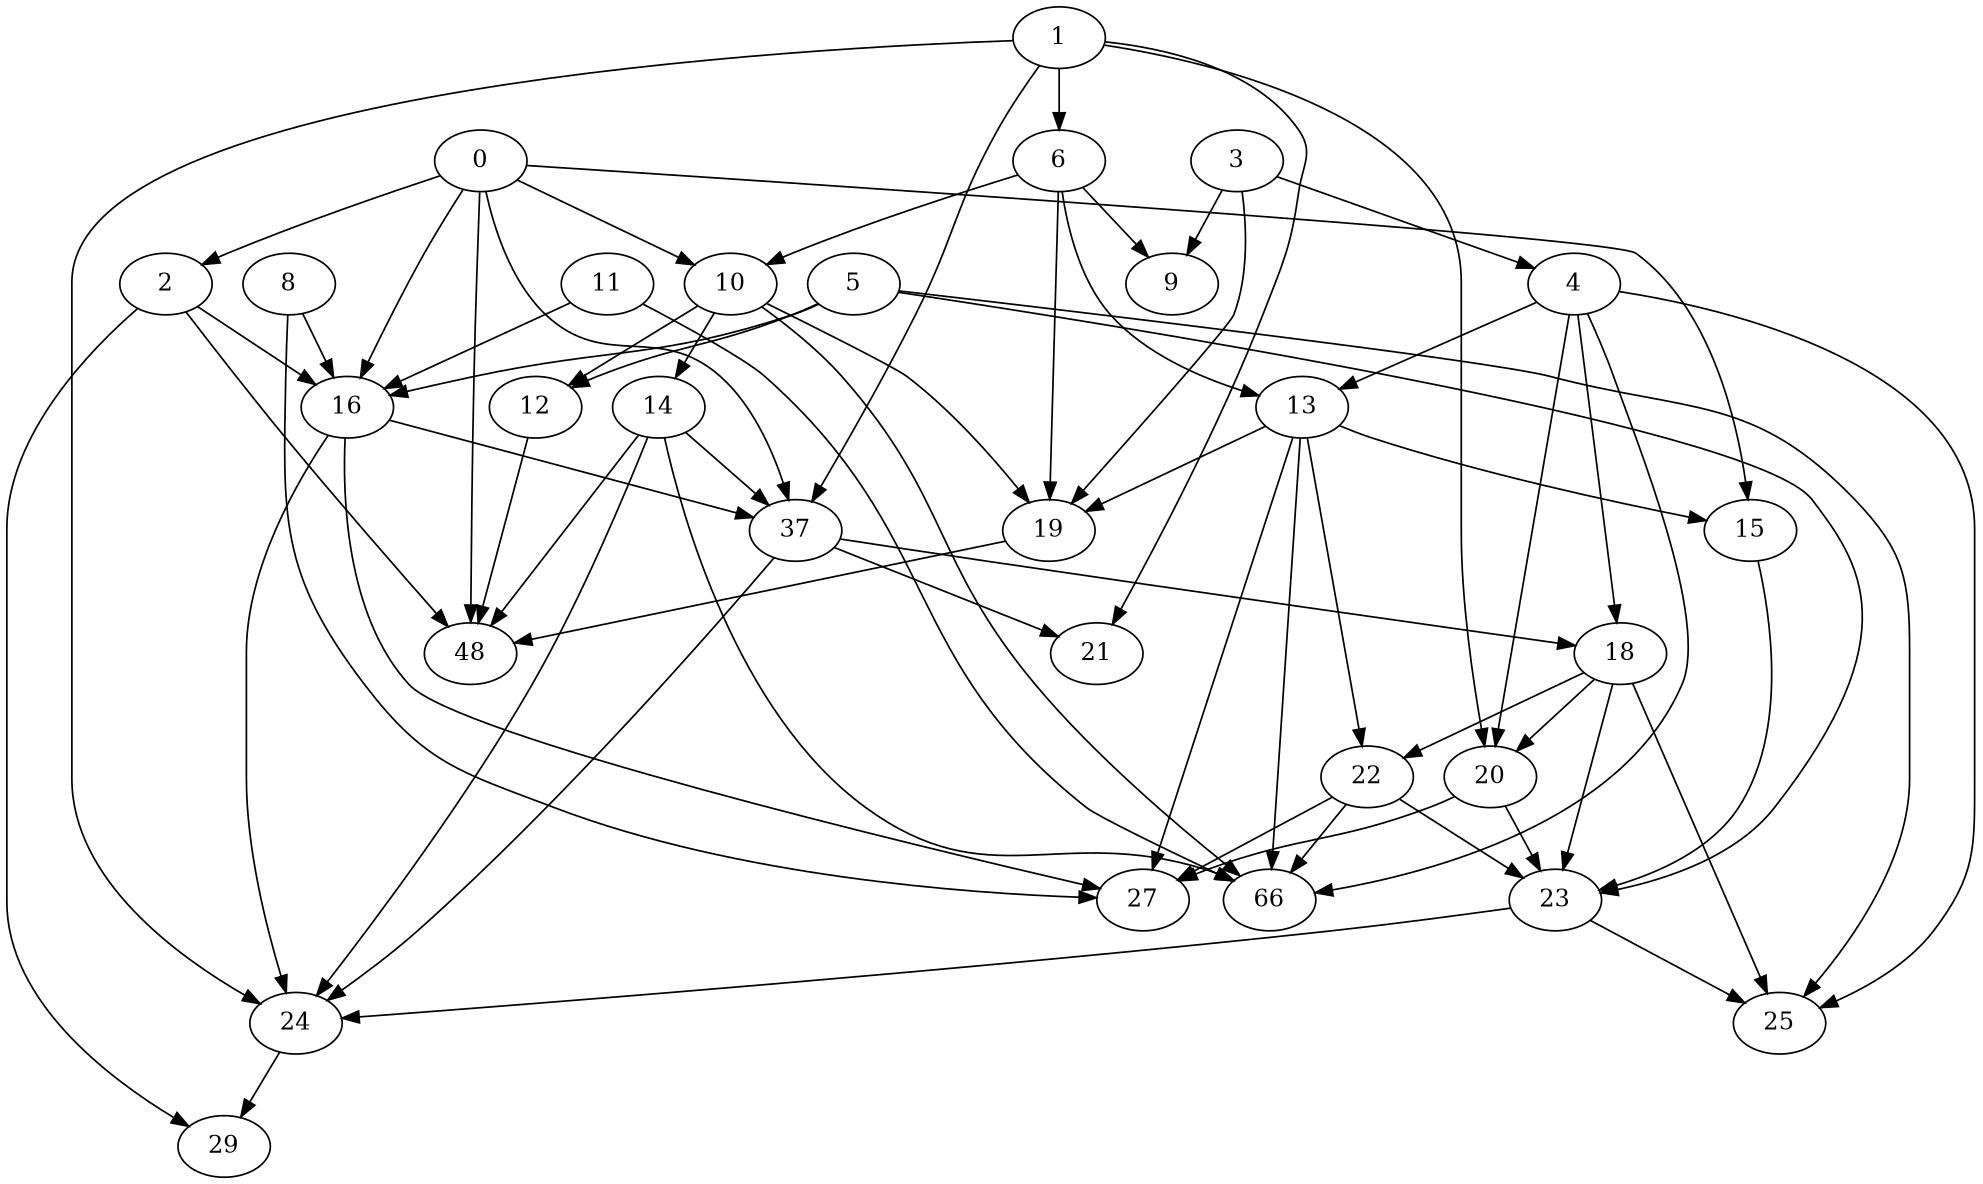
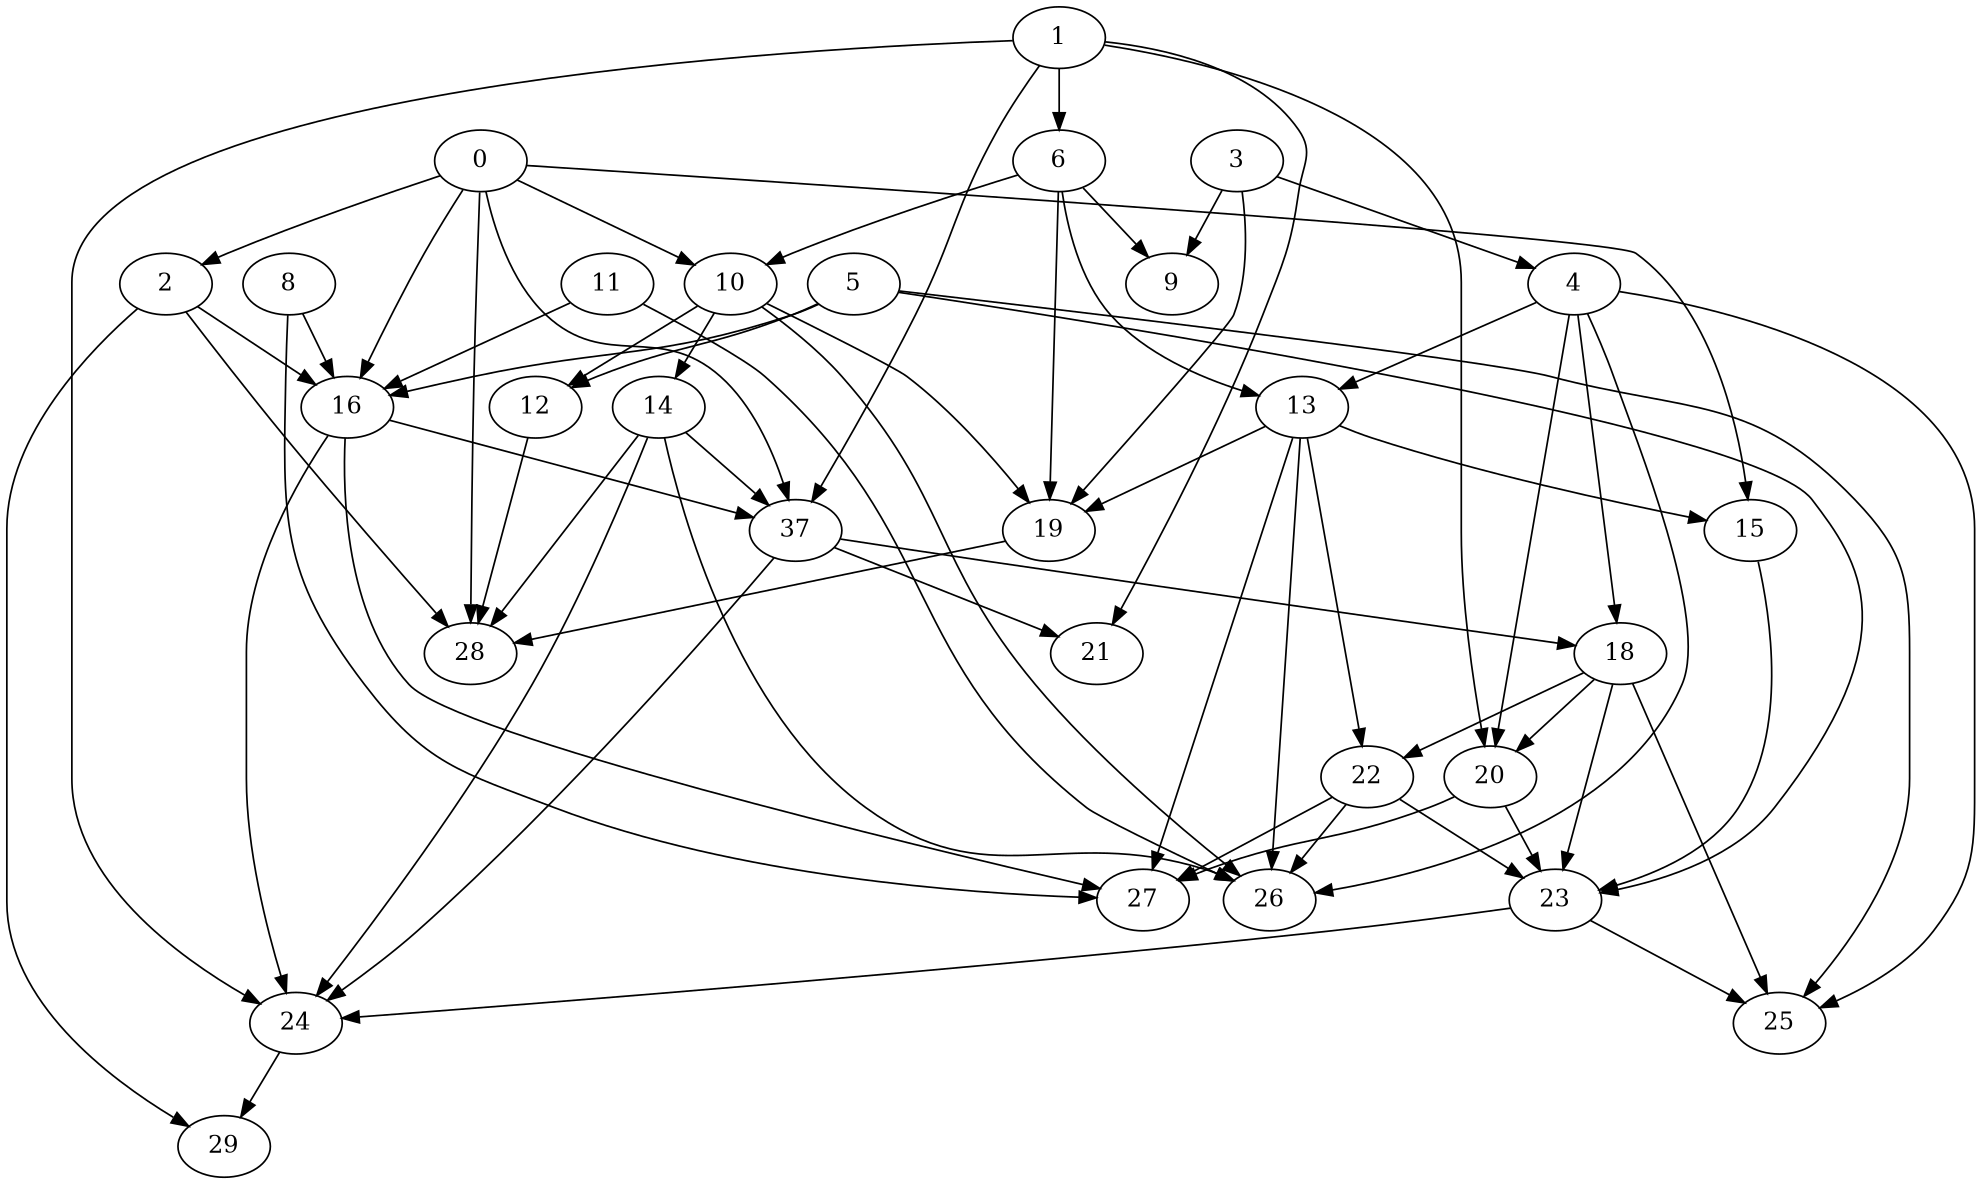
node "48": label "48" -> "28"
node "66": label "66" -> "26"
